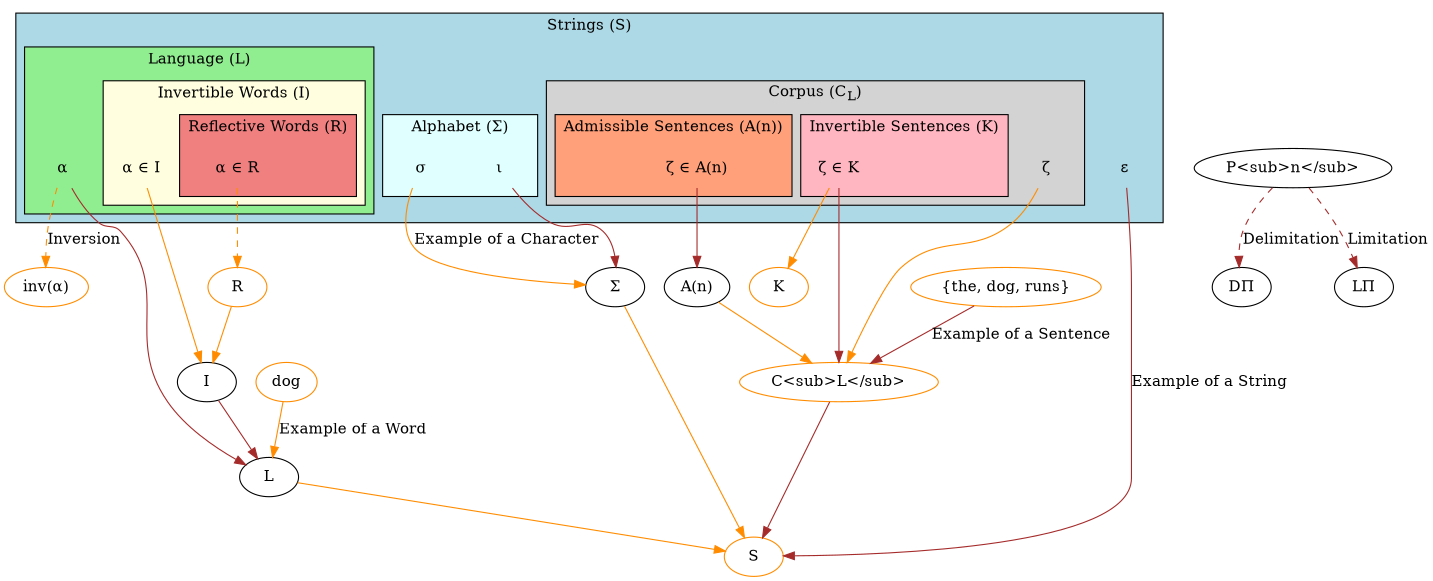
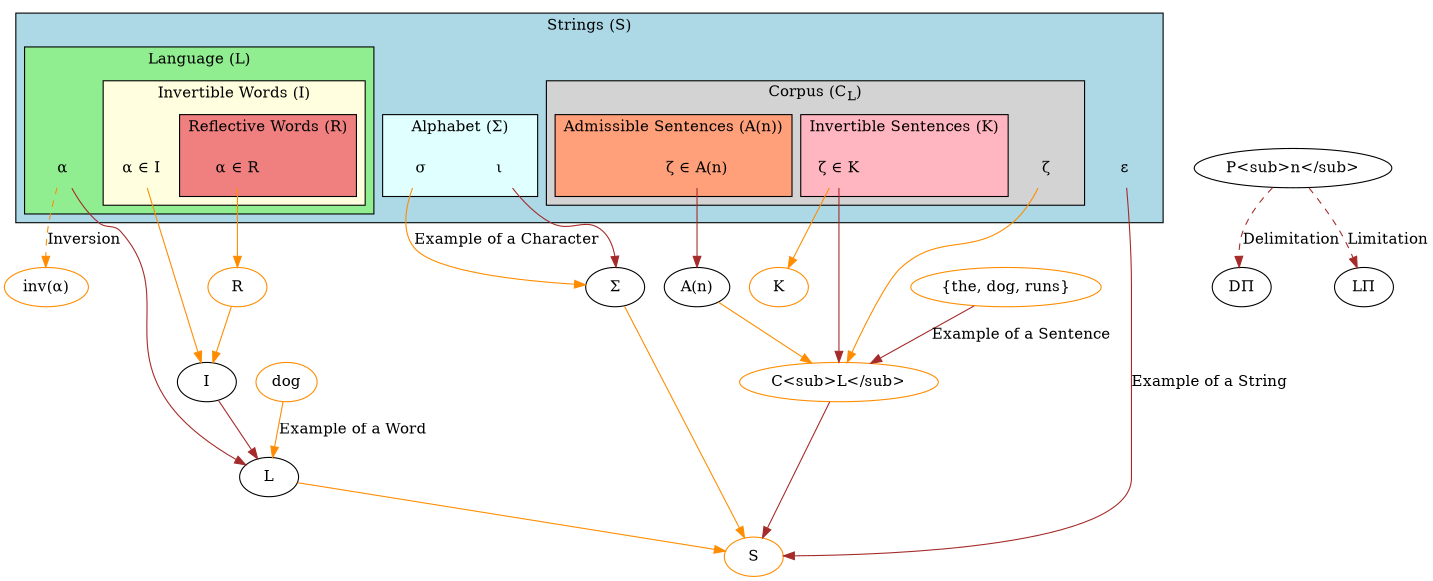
edge "α ∈ R" -> "R": style dashed -> solid
